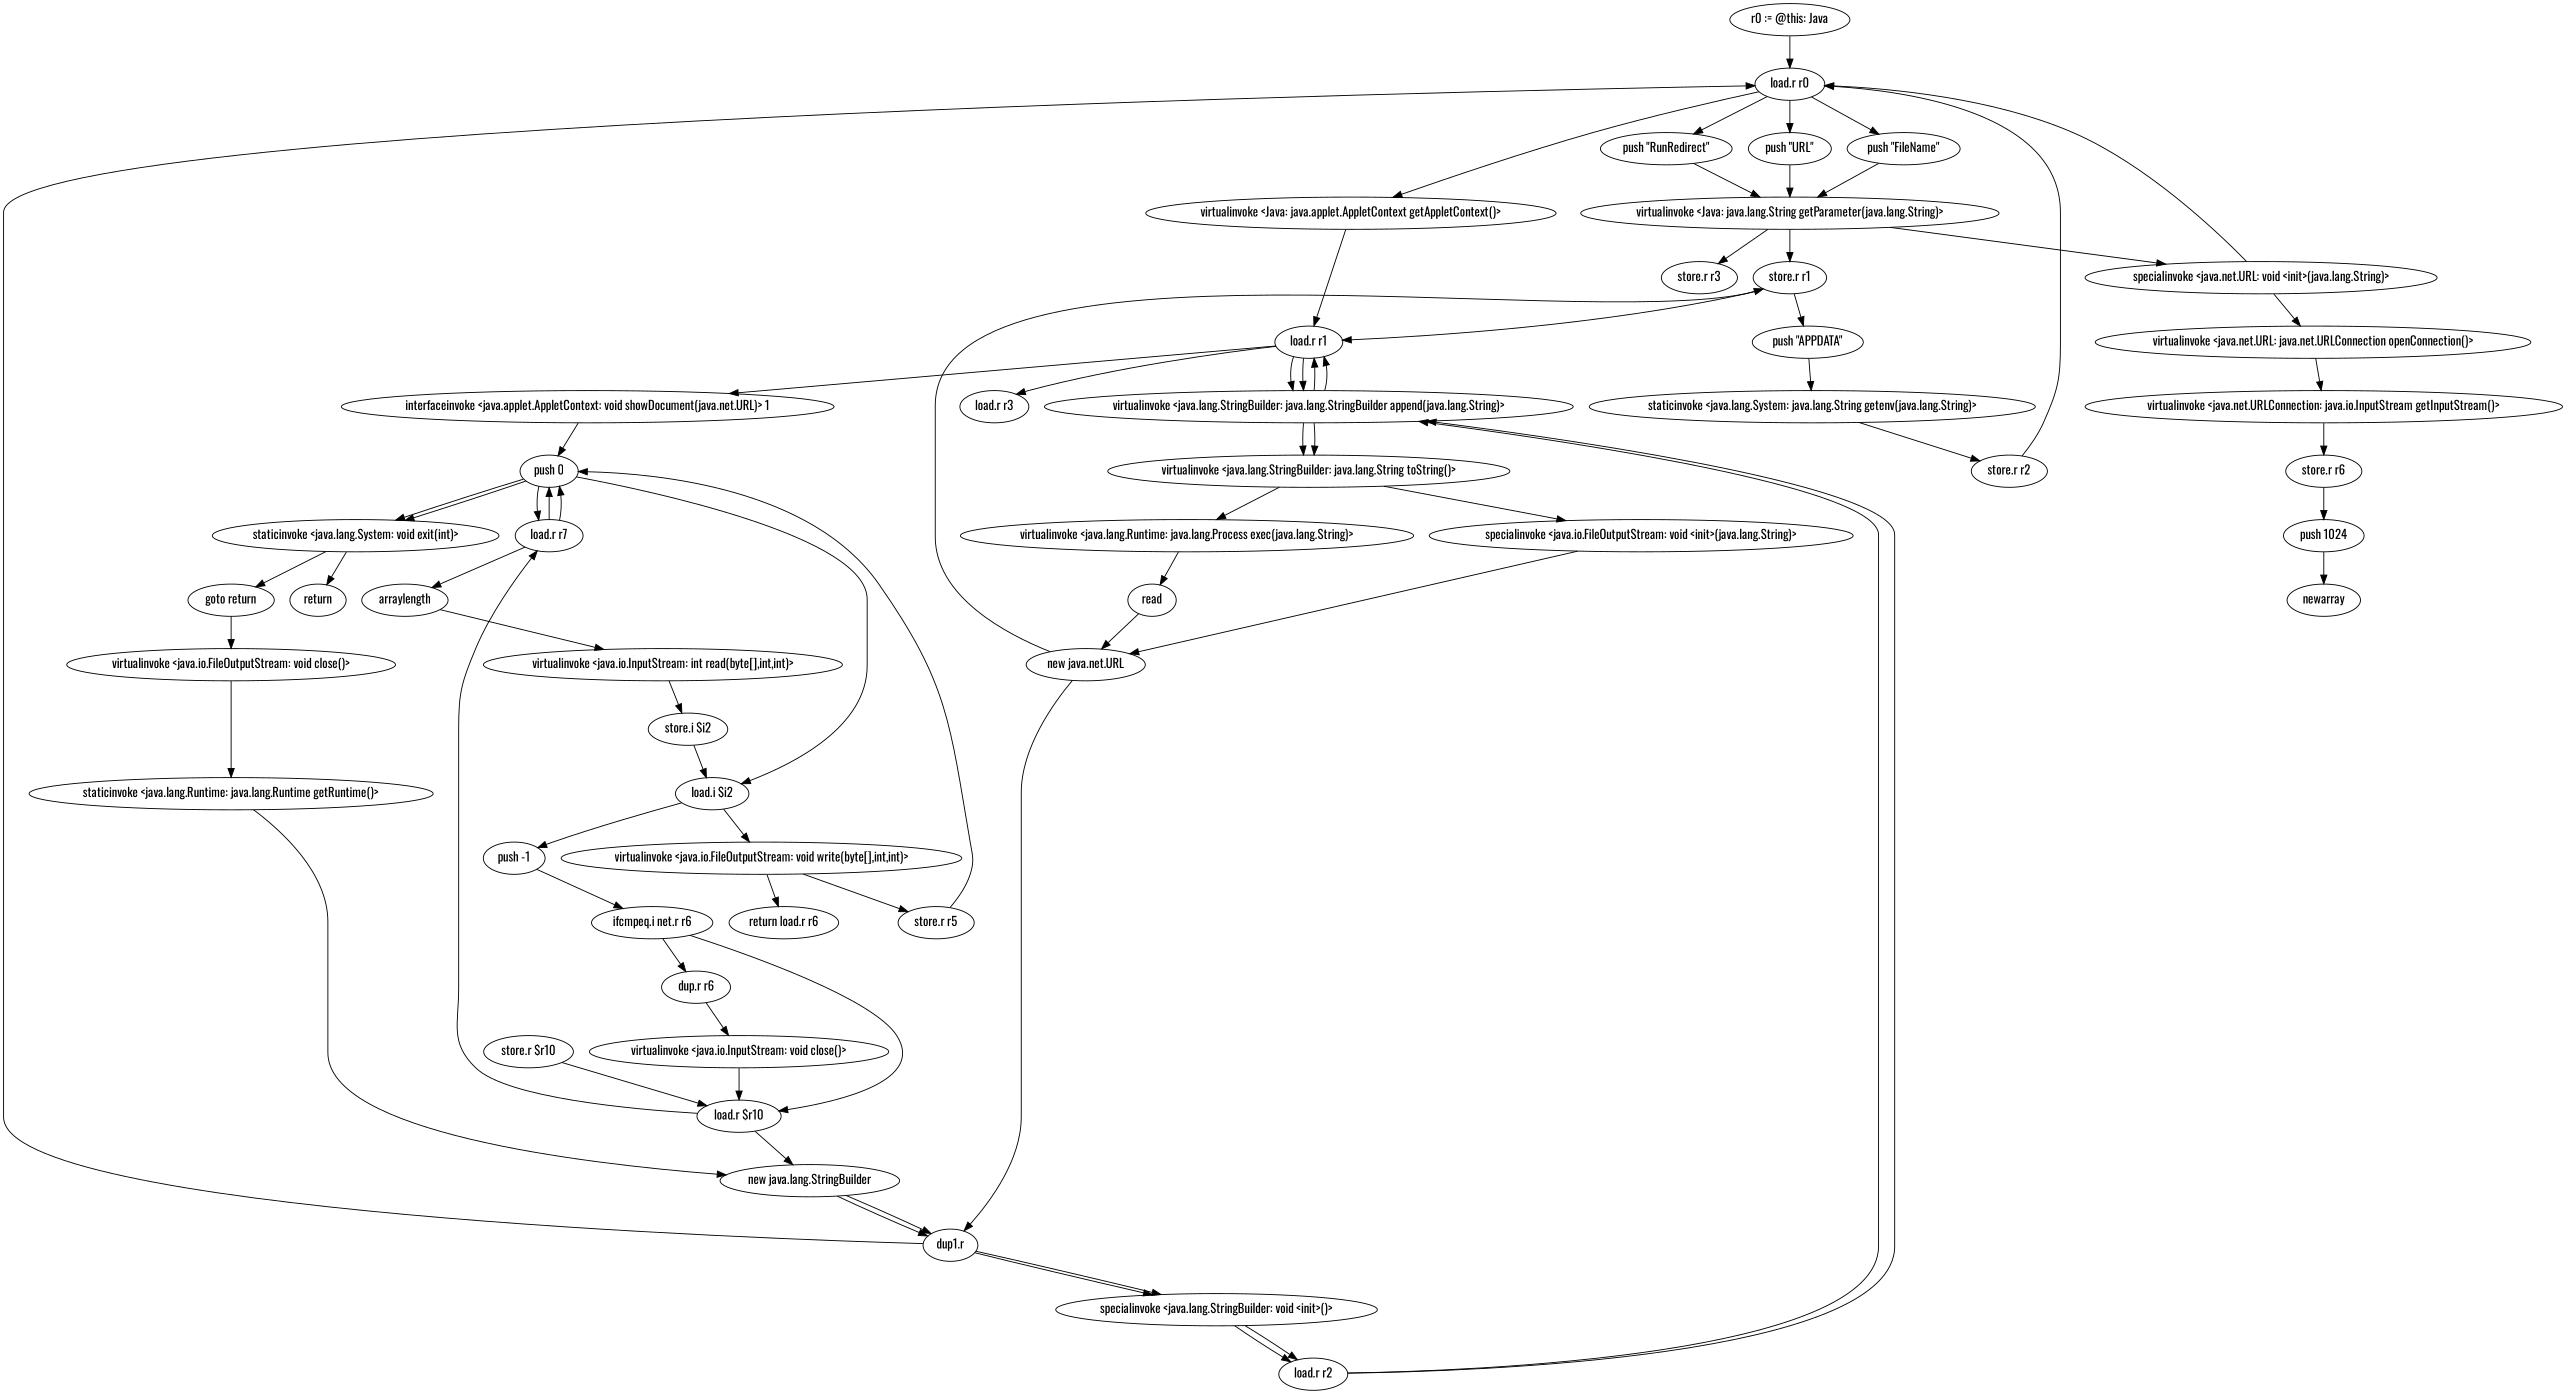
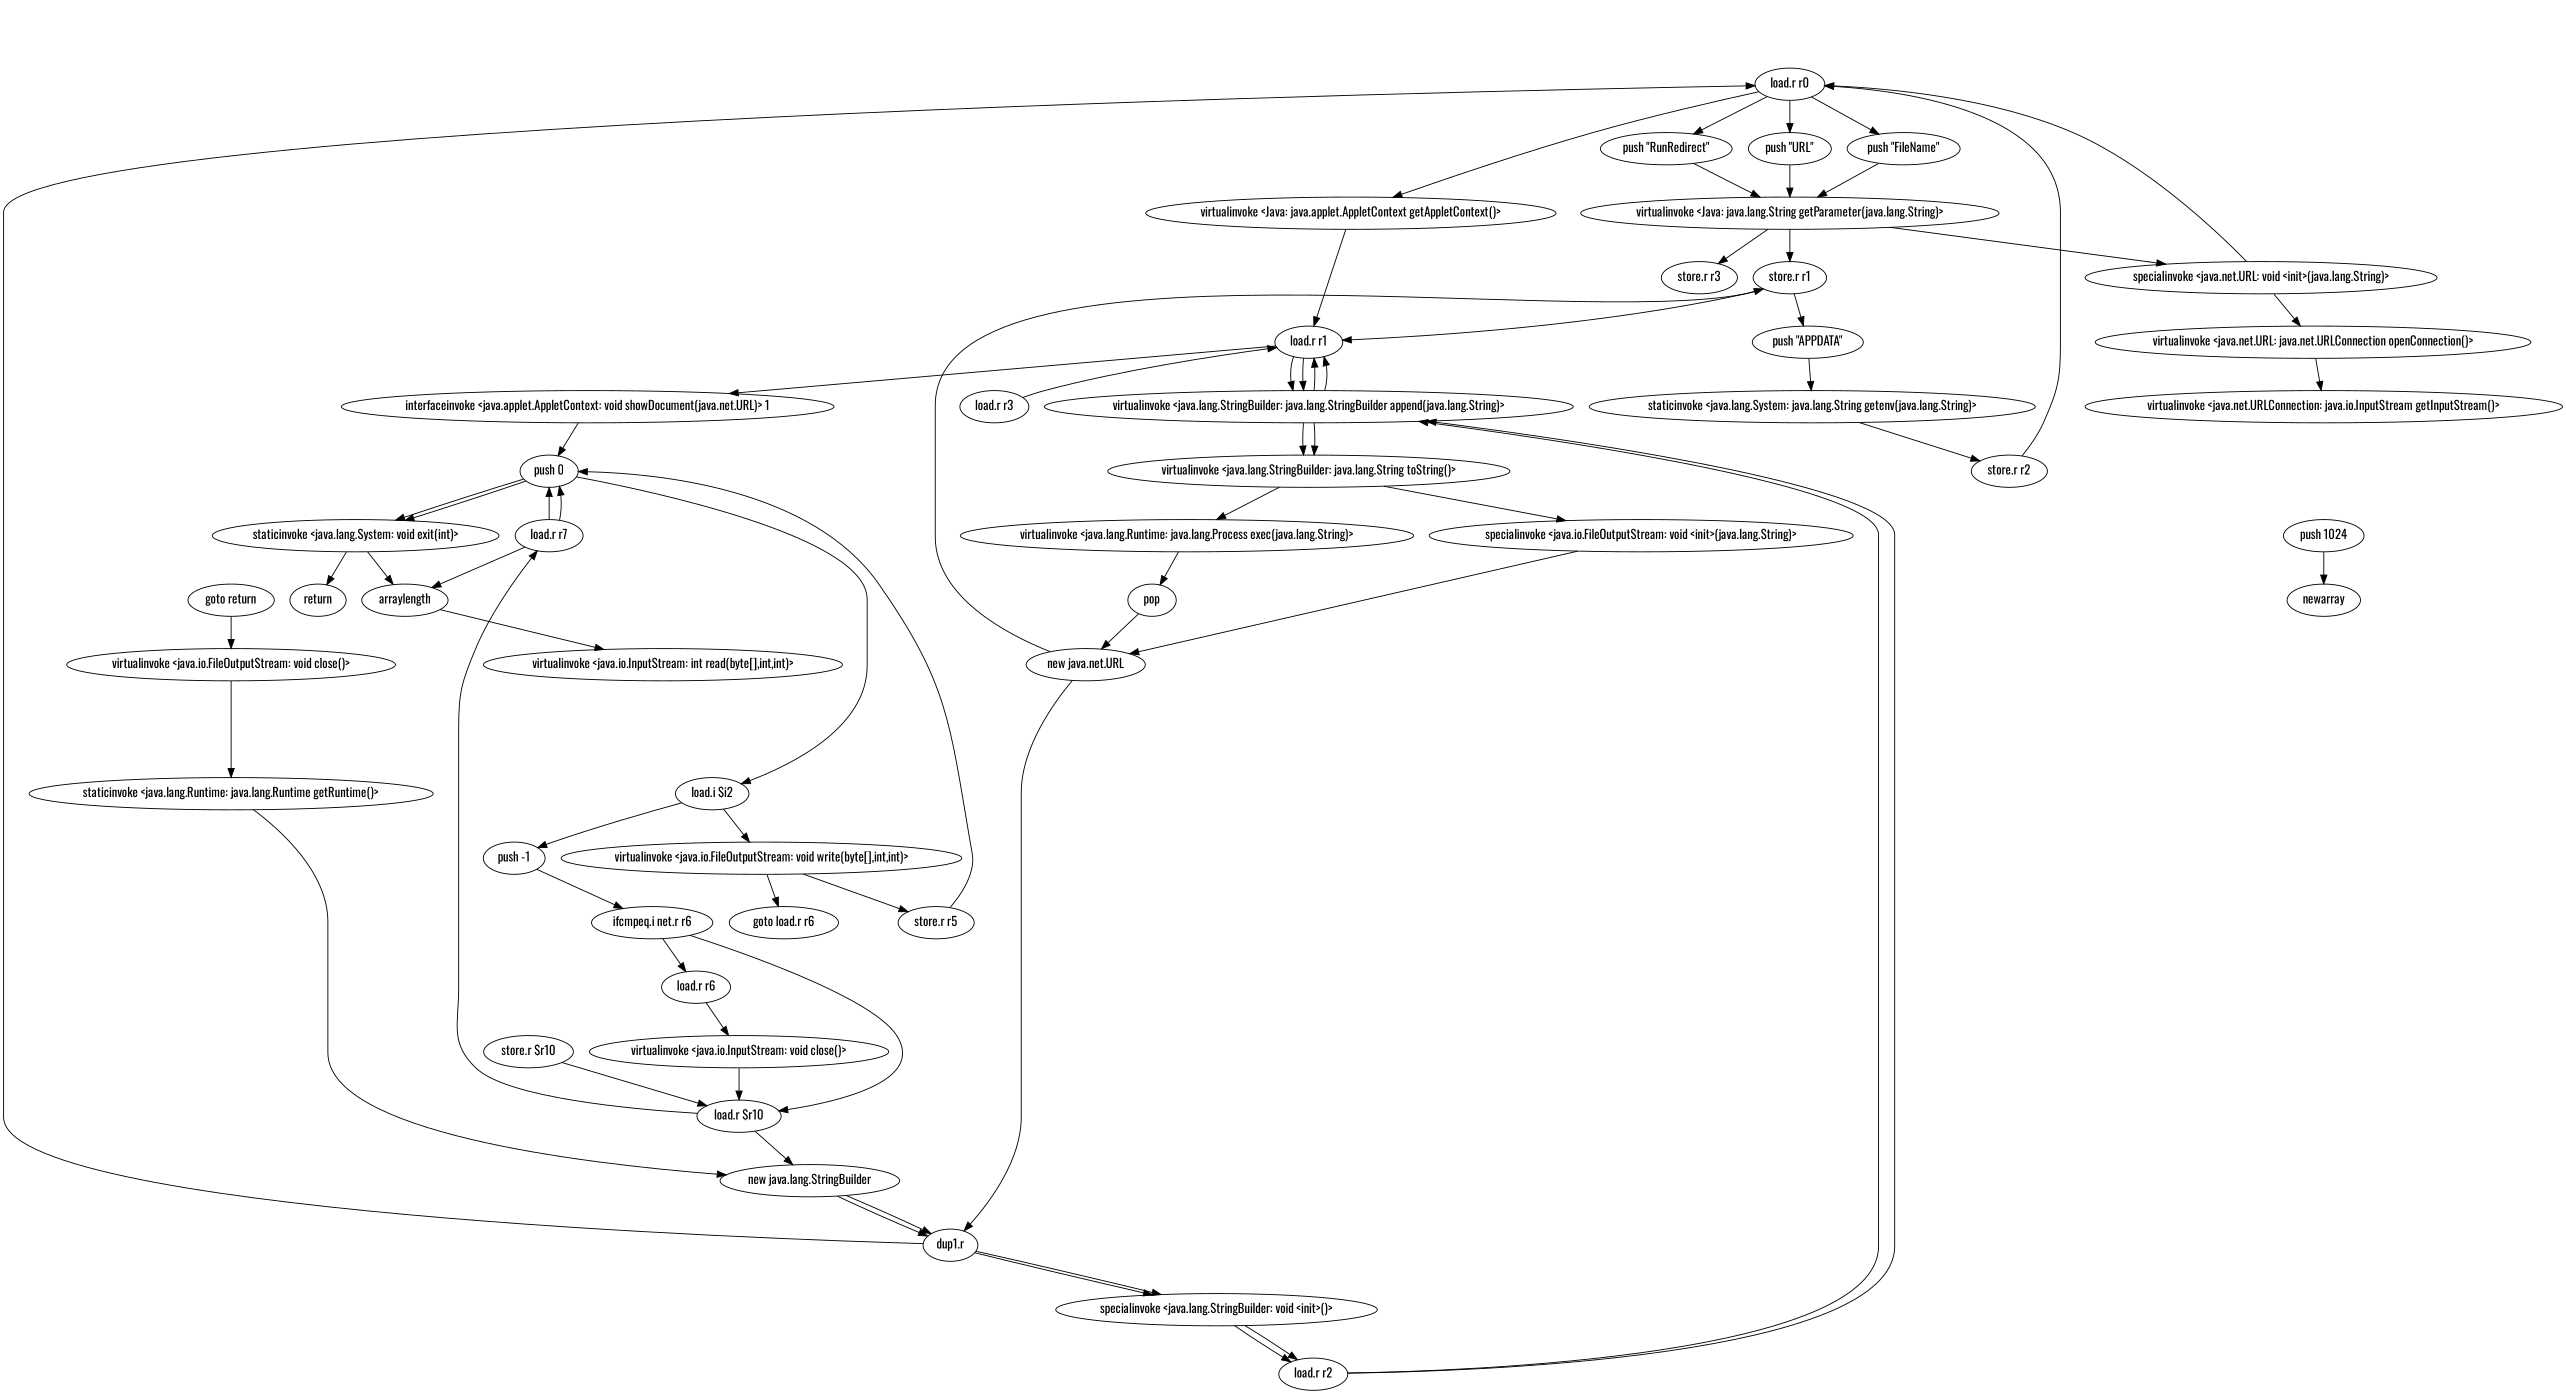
node "r0 := @this: Java": removed
edge "load.r r1" -> "load.r r3": reversed
node "store.r r6": removed
edge "push 0" -> "load.r r7": removed
edge "staticinvoke <java.lang.System: void exit(int)>" -> "goto return": now "staticinvoke <java.lang.System: void exit(int)>" -> "arraylength"
node "read": label "read" -> "pop"
node "store.i $i2": removed
node "return load.r r6": label "return load.r r6" -> "goto load.r r6"
node "dup.r r6": label "dup.r r6" -> "load.r r6"
